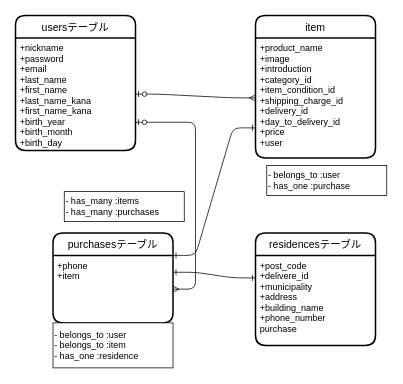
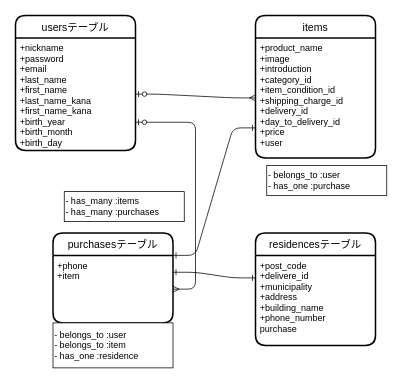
node "item": label "item" -> "items"
